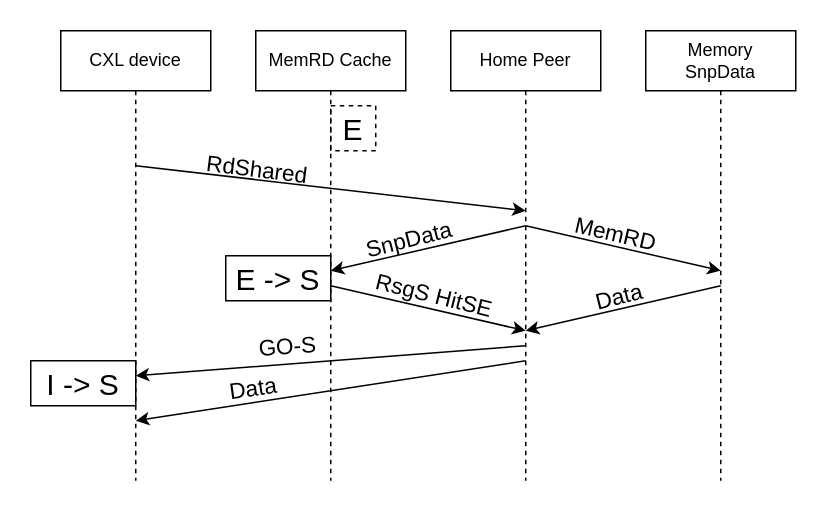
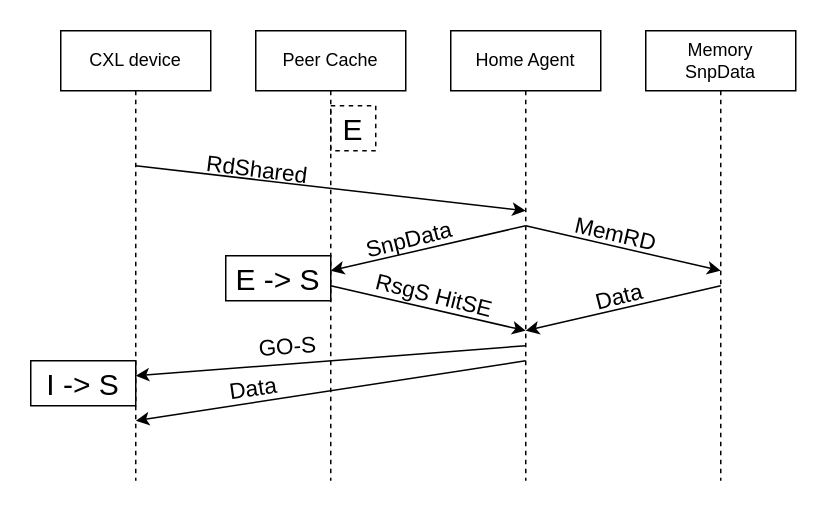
node "MemRD Cache": label "MemRD Cache" -> "Peer Cache"
node "Home Peer": label "Home Peer" -> "Home Agent"
